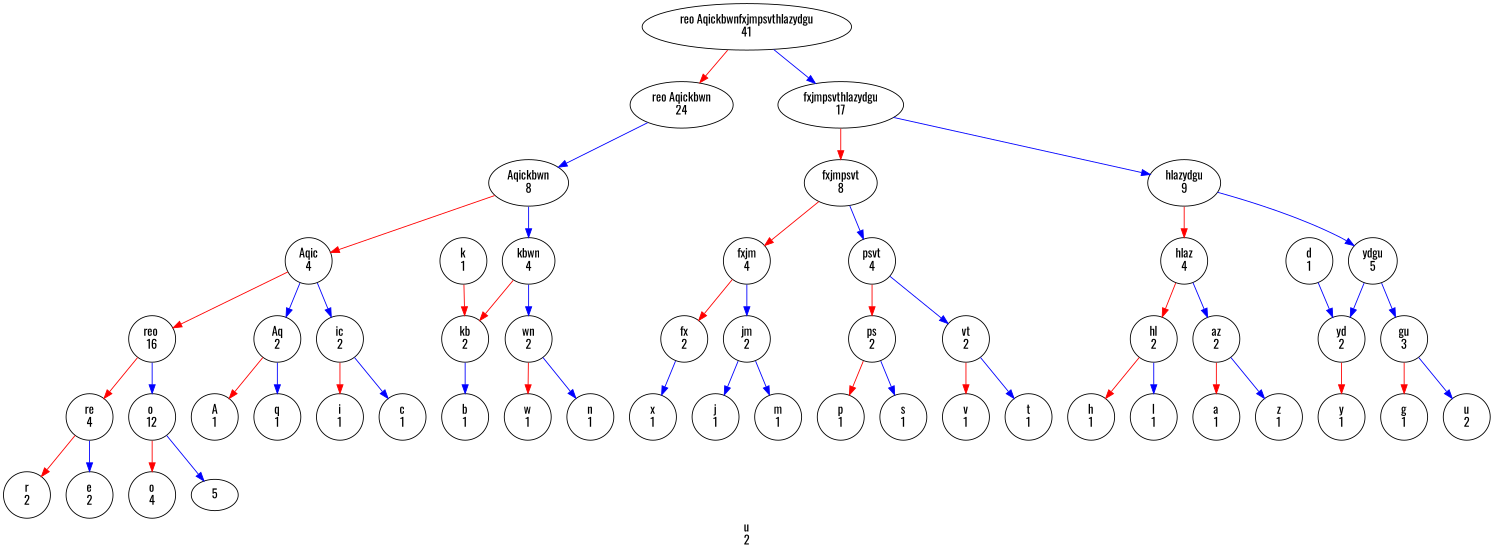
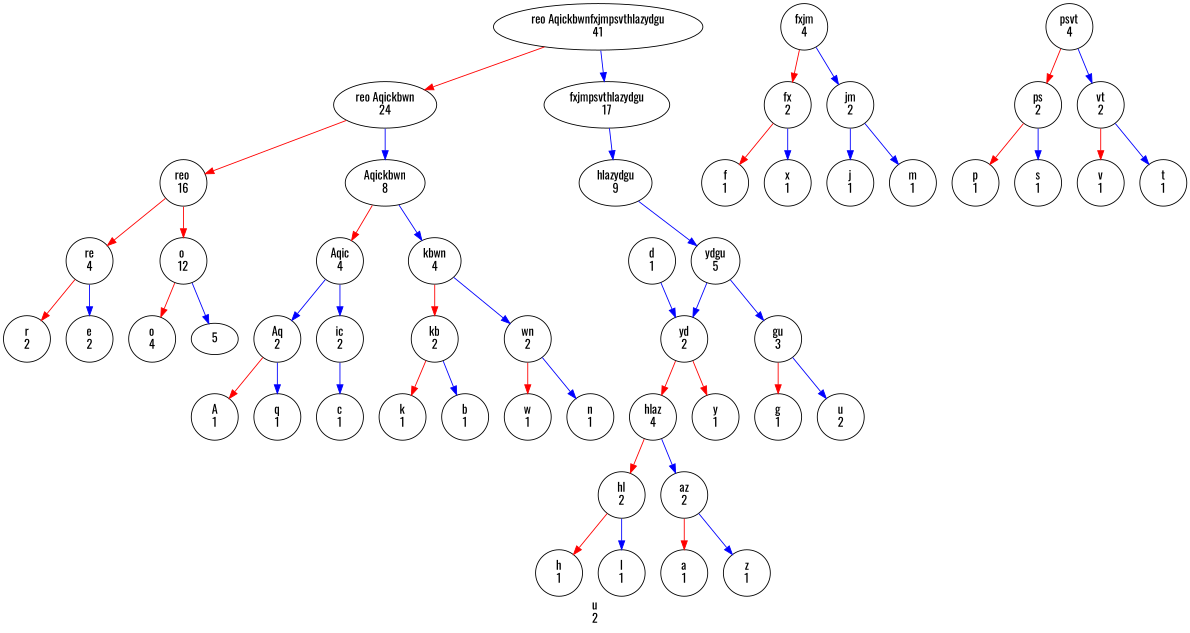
node "f 1": added
node "fxjmpsvt 8": removed
edge "hlazydgu 9" -> "hlaz 4": now "yd 2" -> "hlaz 4"
edge "k 1" -> "kb 2": reversed
edge "Aqic 4" -> "reo 16": now "reo Aqickbwn 24" -> "reo 16"
edge "reo 16" -> "o 12": color blue -> red
node "i 1": removed
